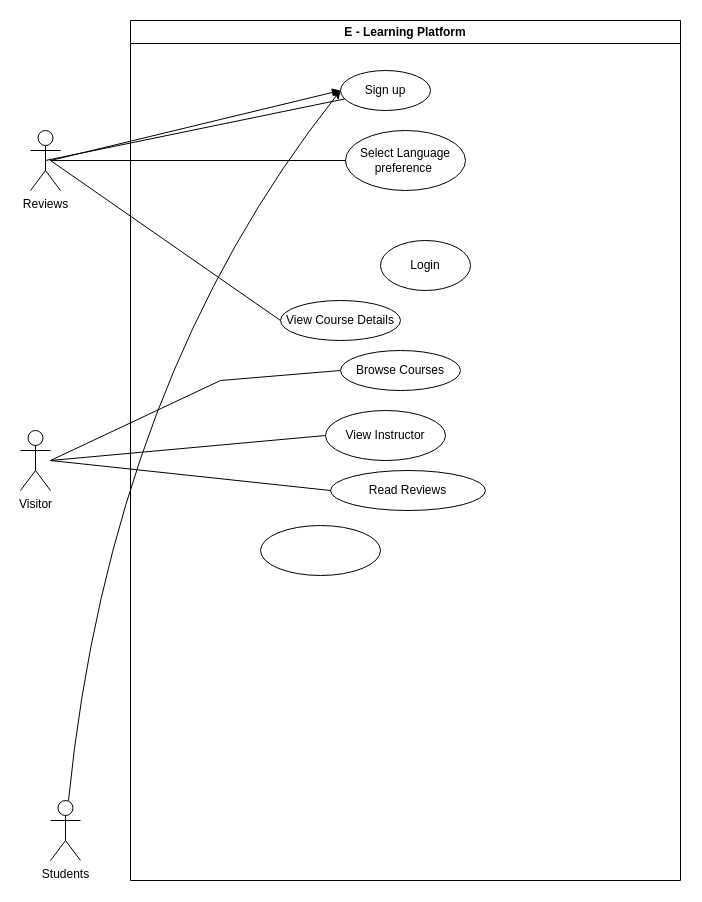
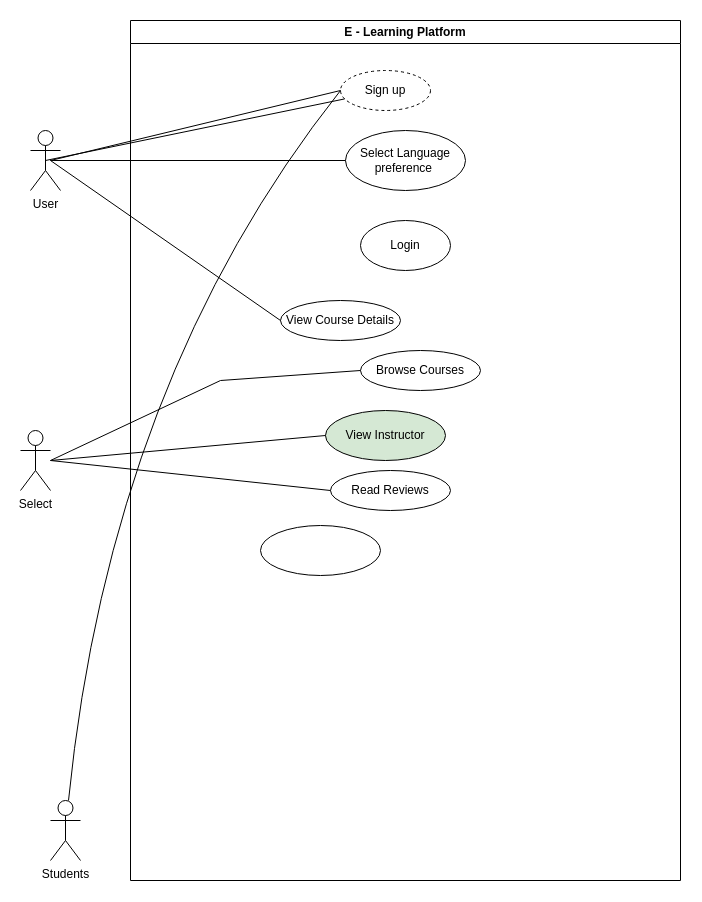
node "Sign up": style solid -> dashed
edge "Select Language preference" -> "Sign up": arrowhead block -> none
edge "Students" -> "Sign up": arrowhead classic -> none
node "Reviews": label "Reviews" -> "User"
node "Login": moved (426, 266) -> (406, 246)
node "Browse Courses": moved (401, 371) -> (421, 371)
node "View Instructor": fillcolor #ffffff -> #d5e8d4
node "Read Reviews": size 155x40 -> 120x40
node "Visitor": label "Visitor" -> "Select"
